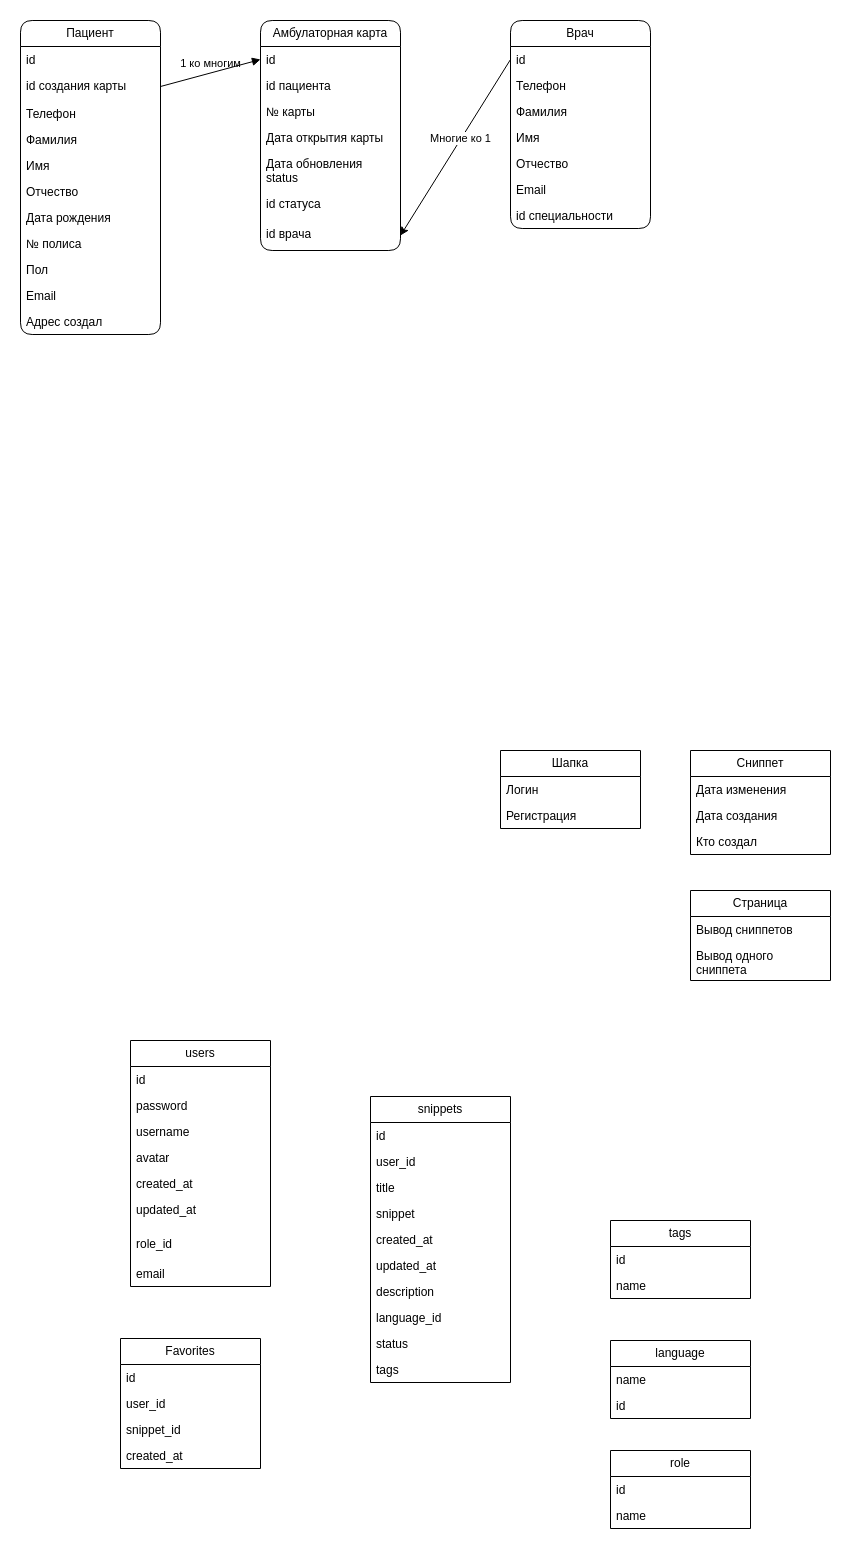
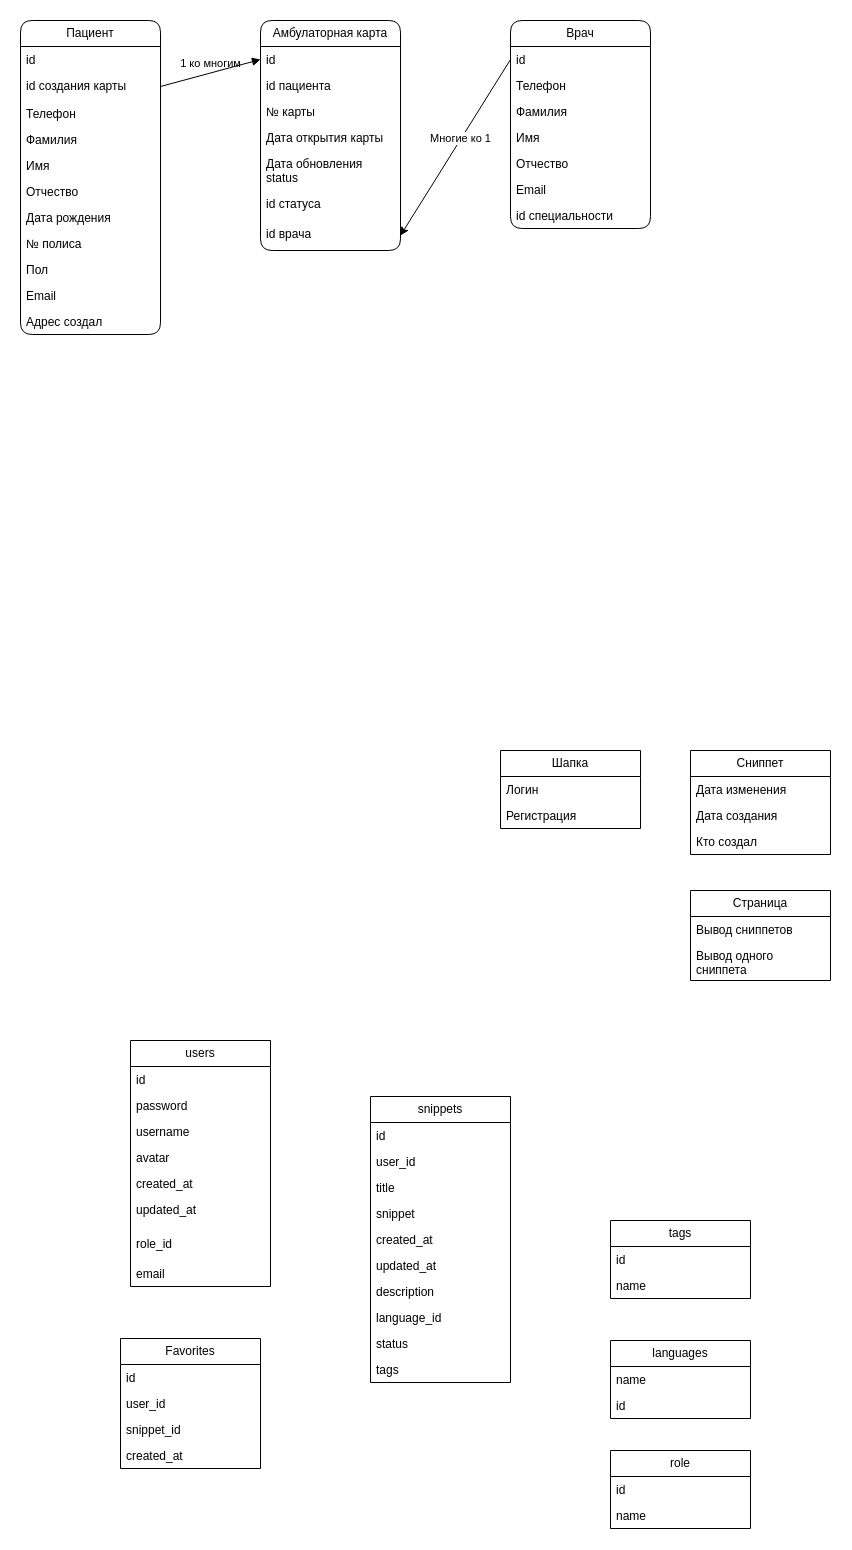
node "language": label "language" -> "languages"
